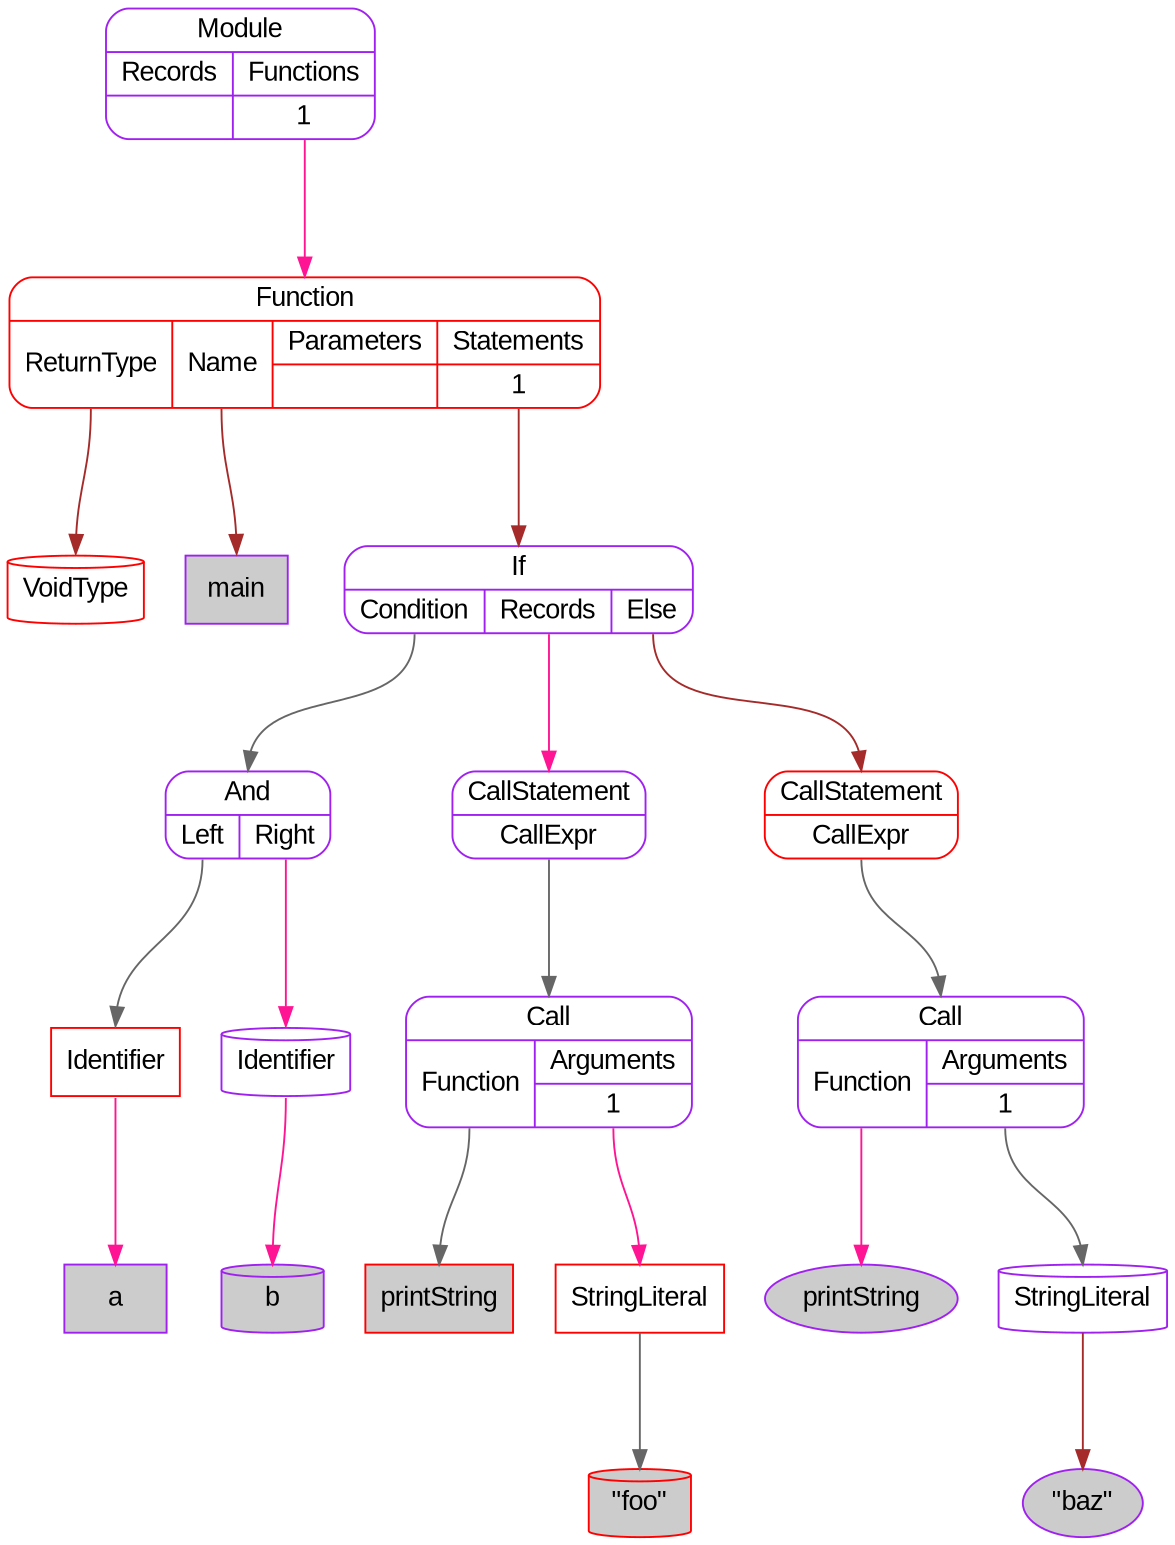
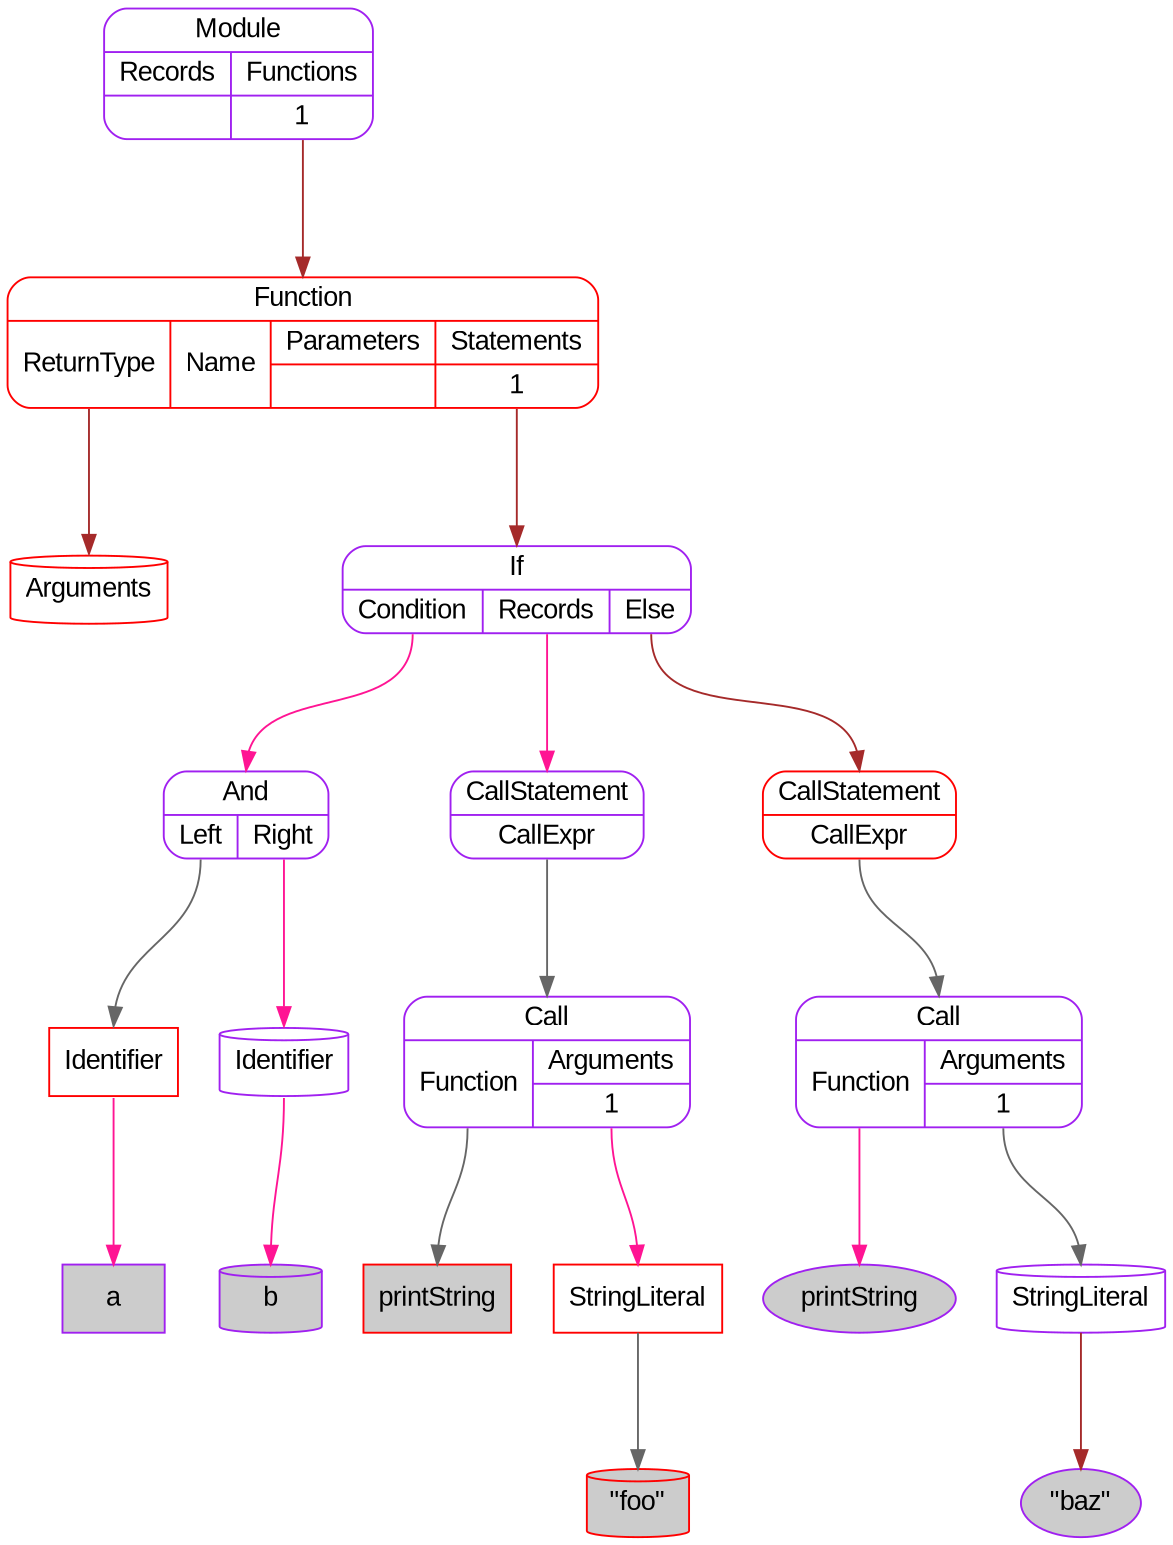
edge "Module" -> "Function": color deeppink -> brown
node "VoidType": label "VoidType" -> "Arguments"
node "main": removed
edge "If" -> "And": color gray40 -> deeppink
